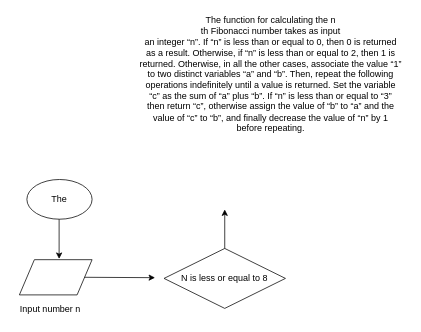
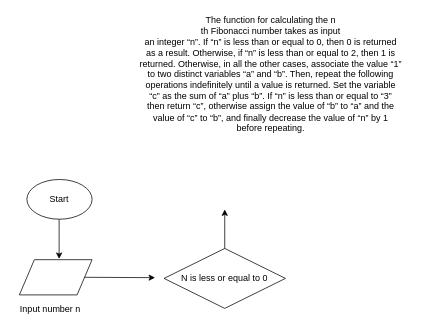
node "The": label "The" -> "Start"
node "N is less or equal to 8": label "N is less or equal to 8" -> "N is less or equal to 0"
